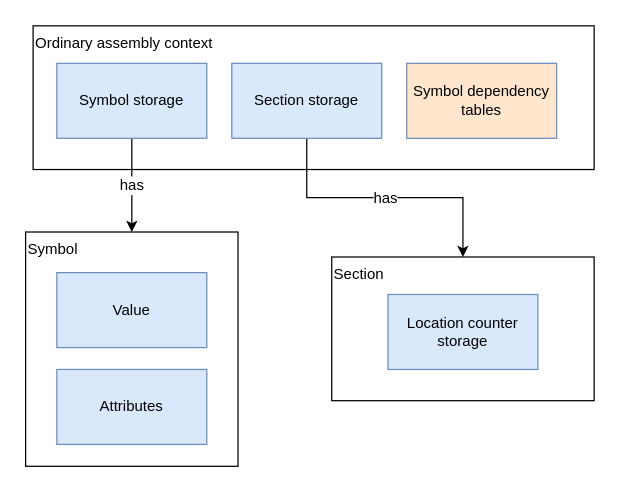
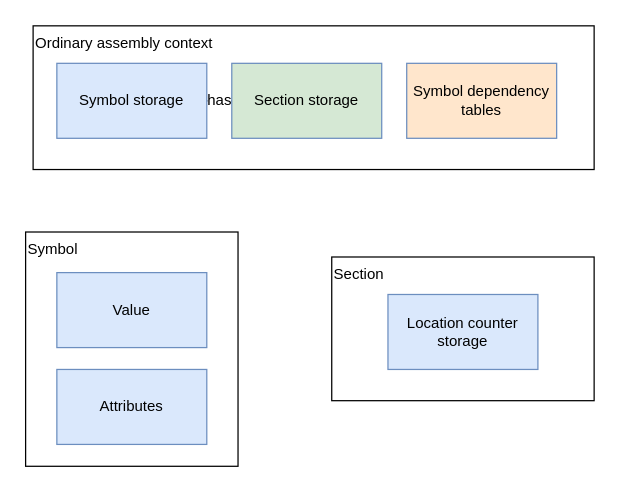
node "Section storage": fillcolor #dae8fc -> #d5e8d4
edge "Symbol storage" -> "Symbol": now "Symbol storage" -> "Section storage"
edge "Section storage" -> "Section": removed, label "has"
